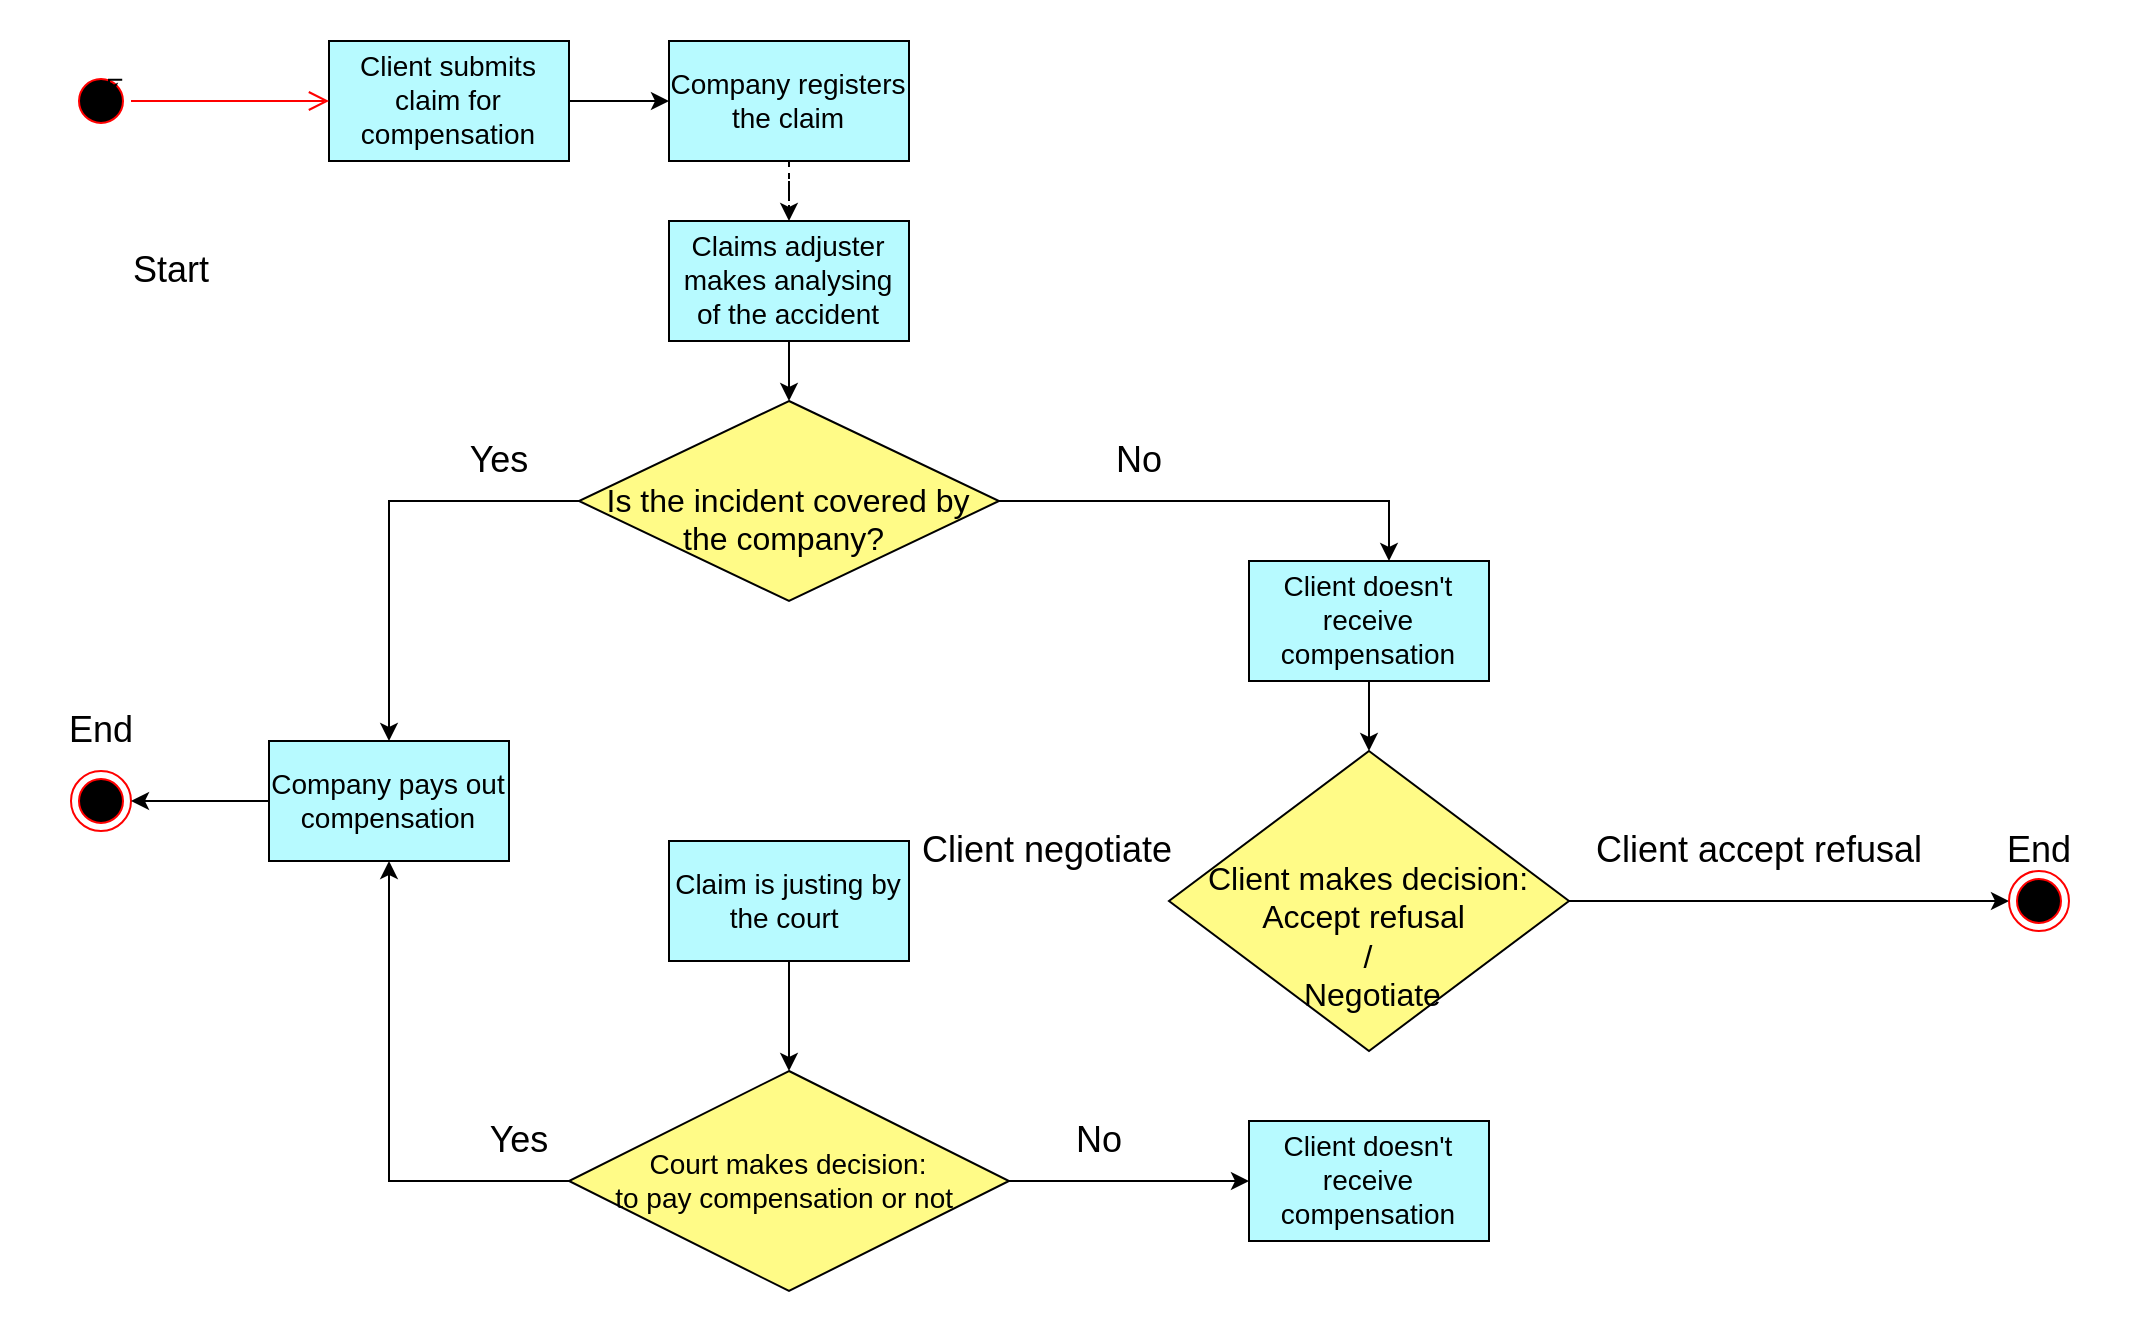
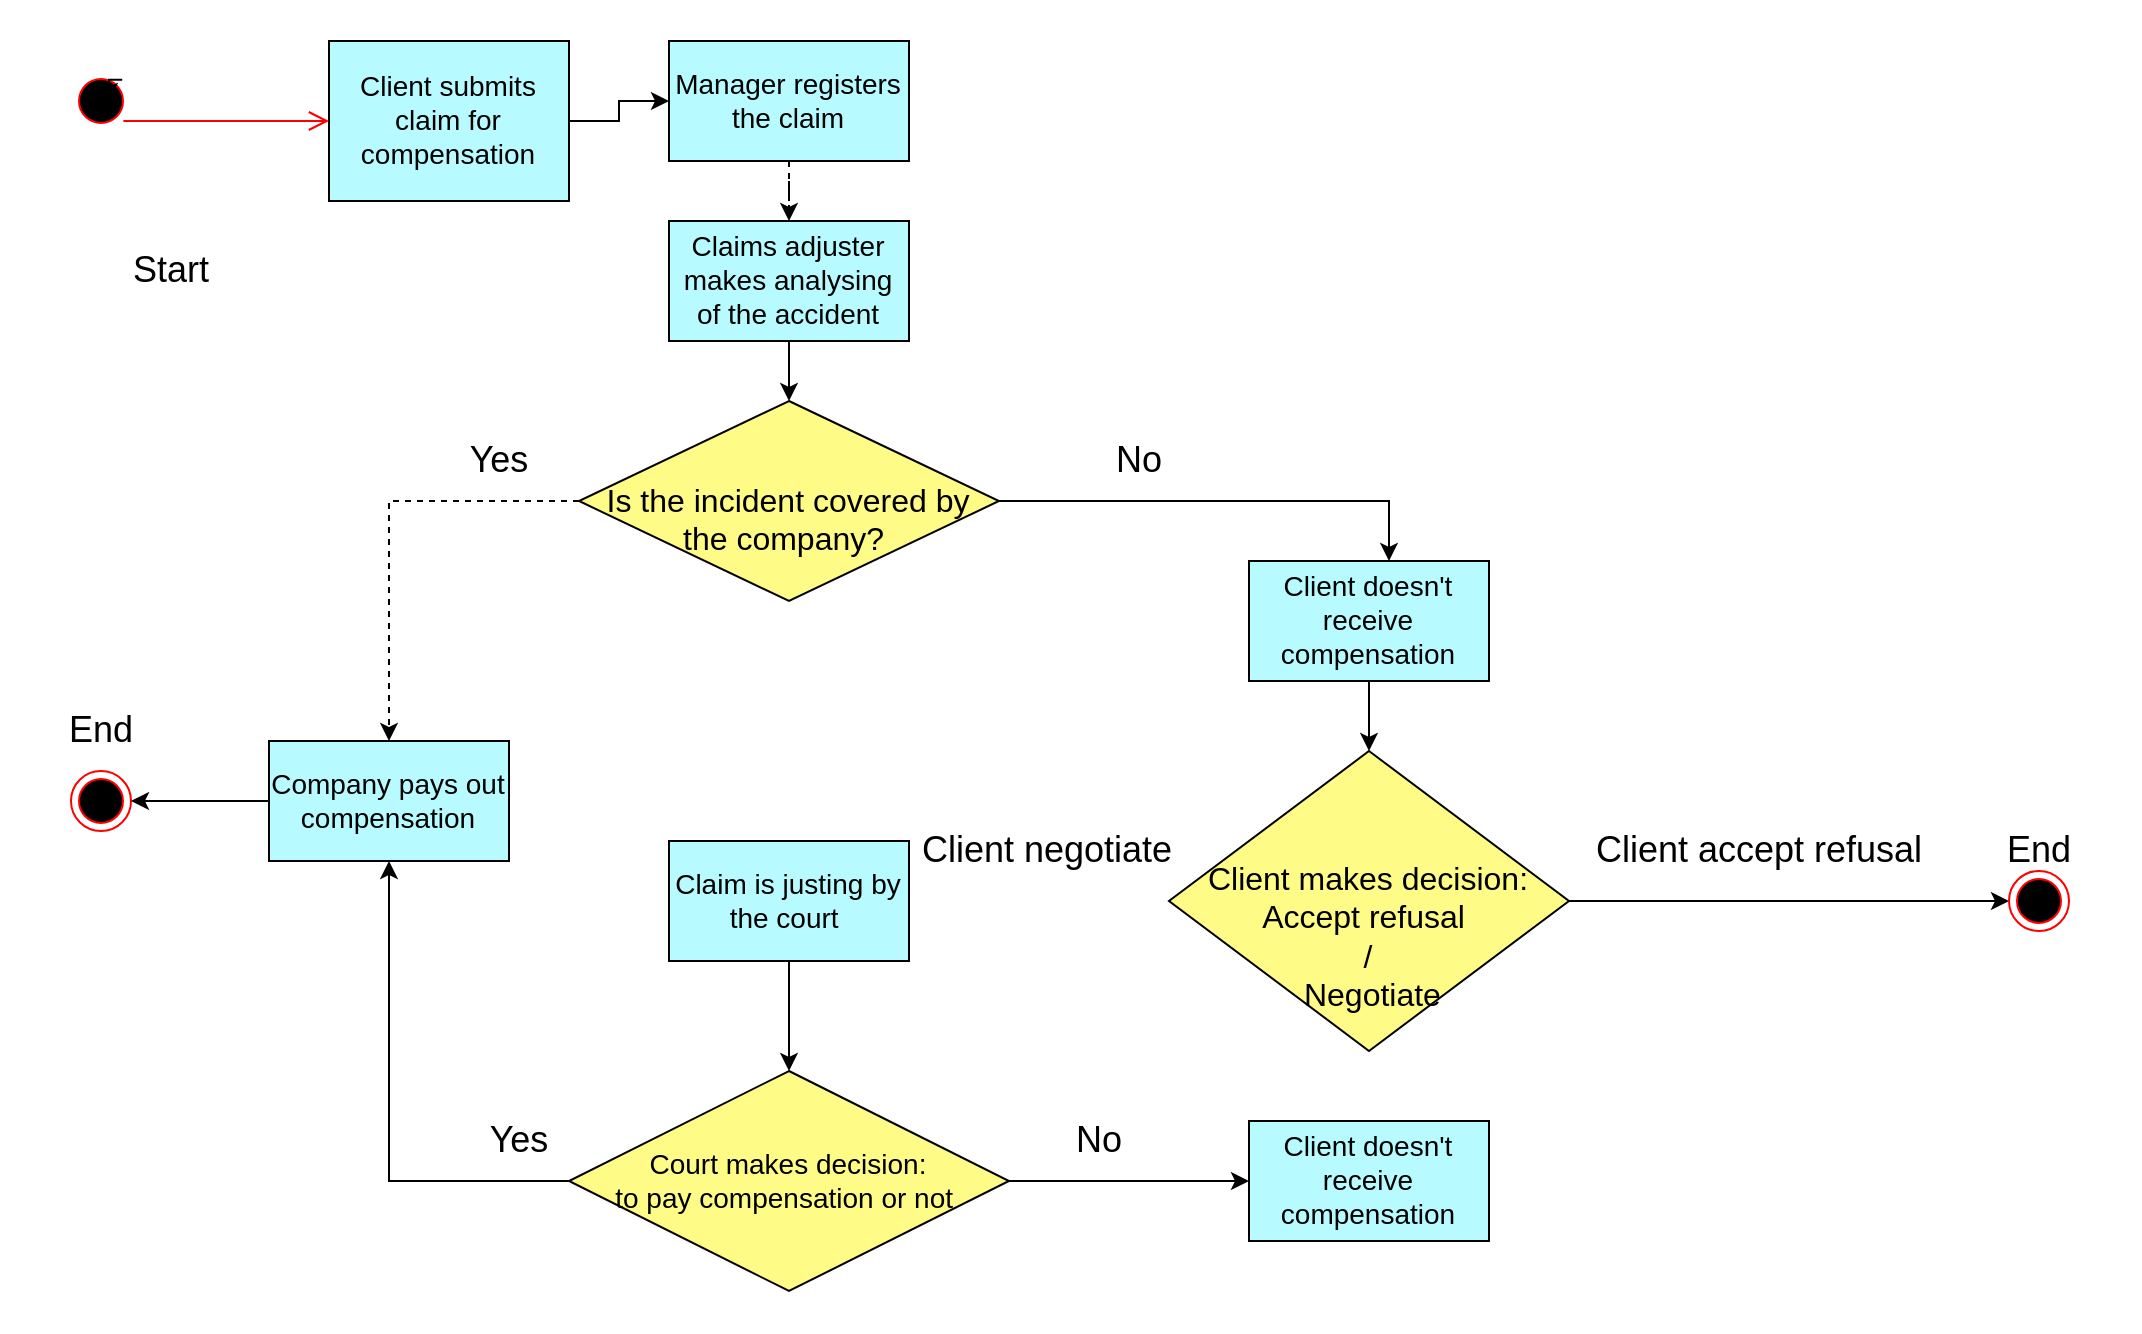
node "Client submits claim for compensation": size 240x120 -> 240x160
node "Company registers the claim": label "Company registers the claim" -> "Manager registers the claim"
edge "Is the incident covered by the company?" -> "Company pays out compensation": style solid -> dashed
